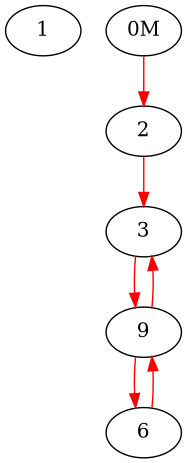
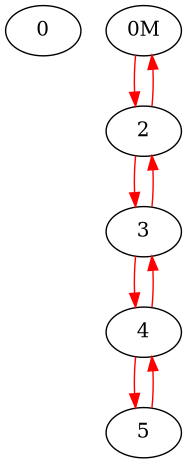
node "1": label "1" -> "0"
edge "2" -> "0M": added
edge "3" -> "2": added
node "9": label "9" -> "4"
node "6": label "6" -> "5"
